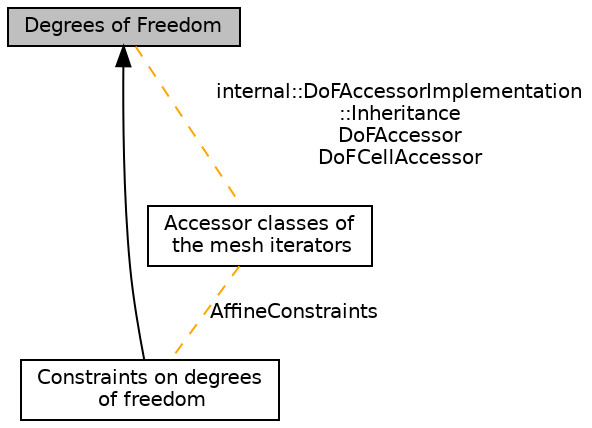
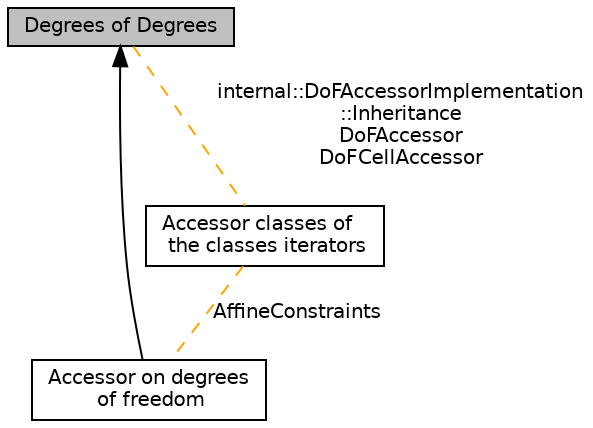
node "Degrees of Freedom": label "Degrees of Freedom" -> "Degrees of Degrees"
node "Accessor classes of the mesh iterators": label "Accessor classes of the mesh iterators" -> "Accessor classes of the classes iterators"
node "Constraints on degrees of freedom": label "Constraints on degrees of freedom" -> "Accessor on degrees of freedom"
